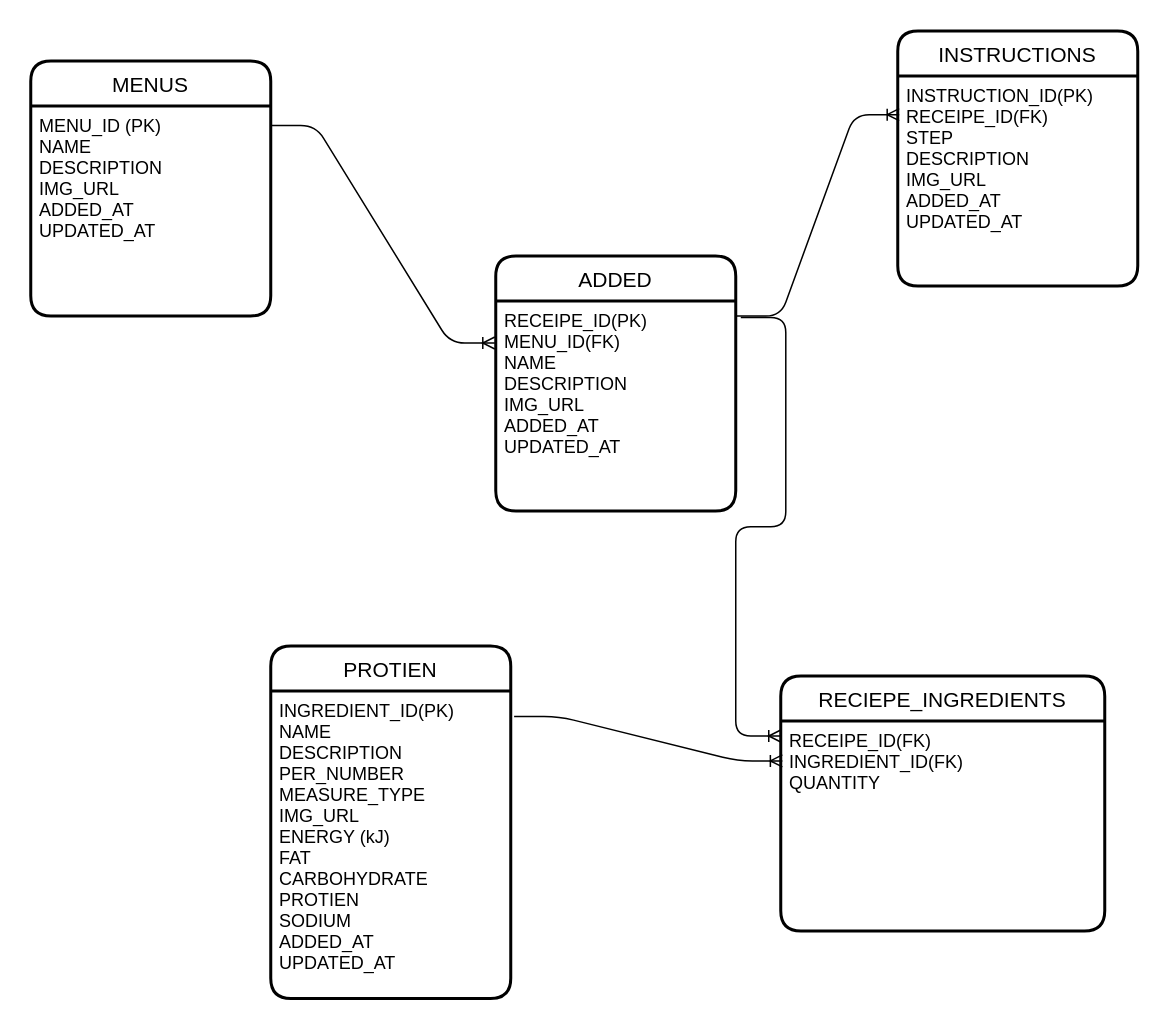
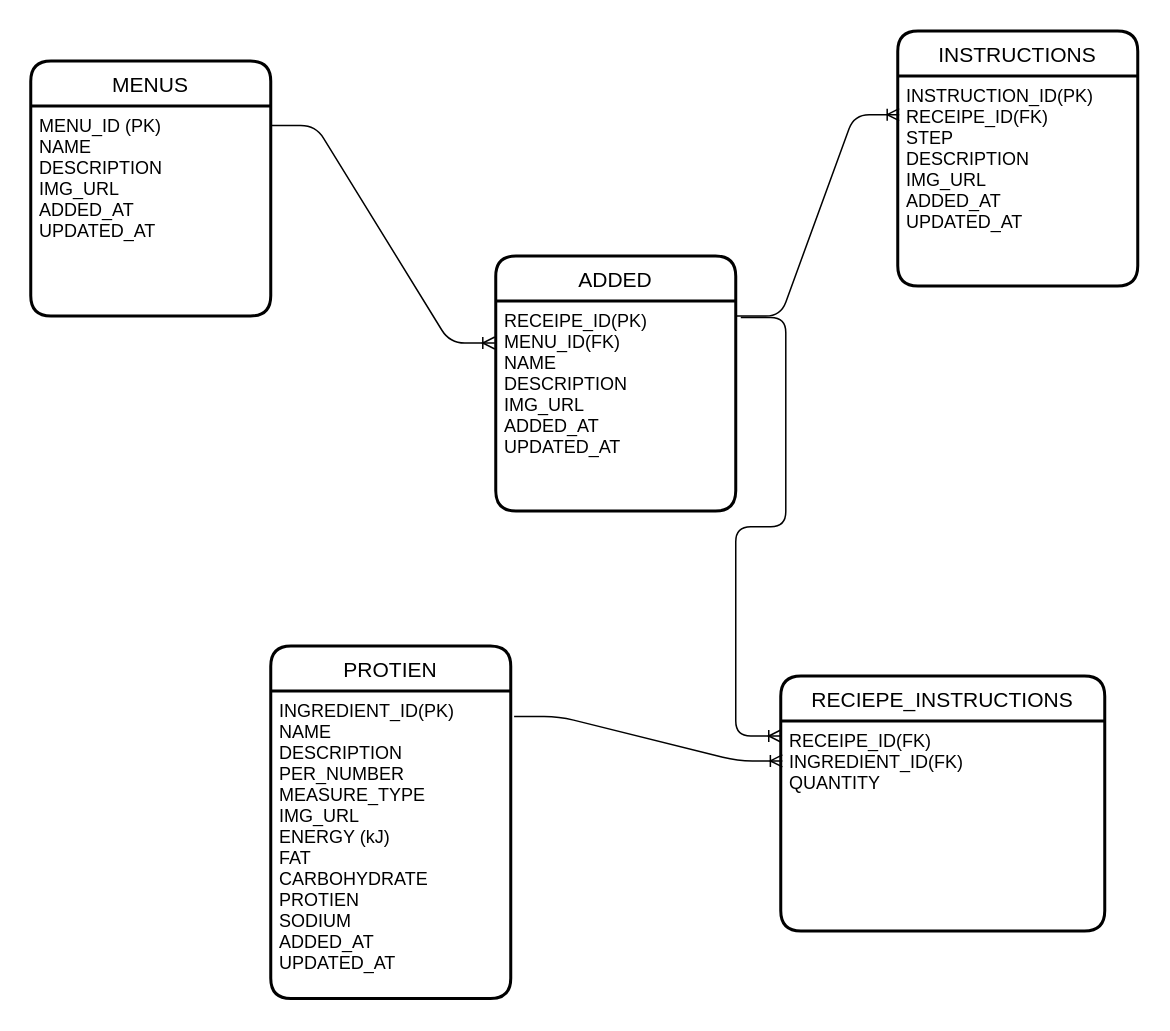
node "RECIEPE_INGREDIENTS": label "RECIEPE_INGREDIENTS" -> "RECIEPE_INSTRUCTIONS"
